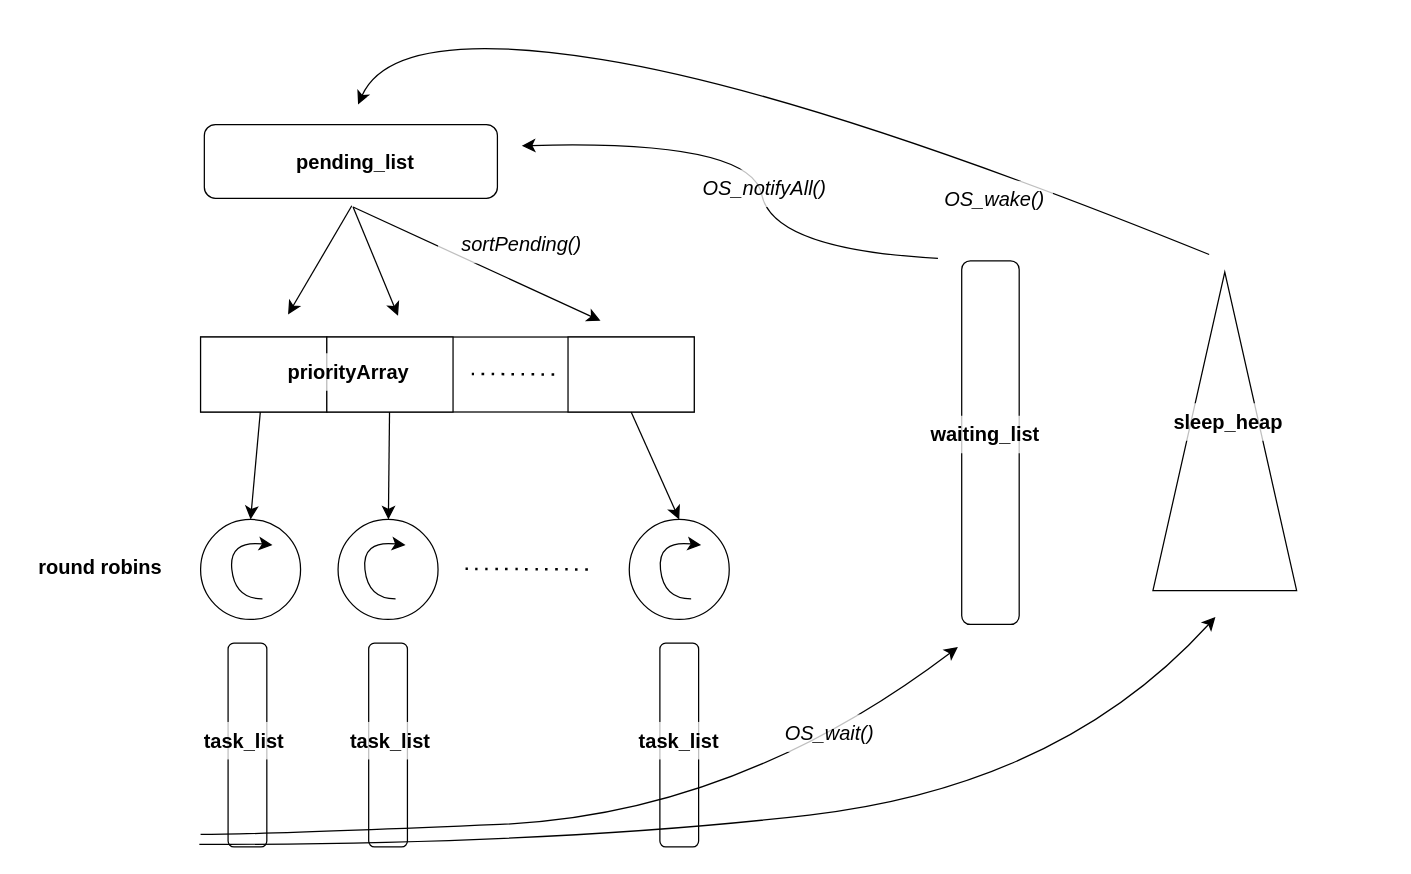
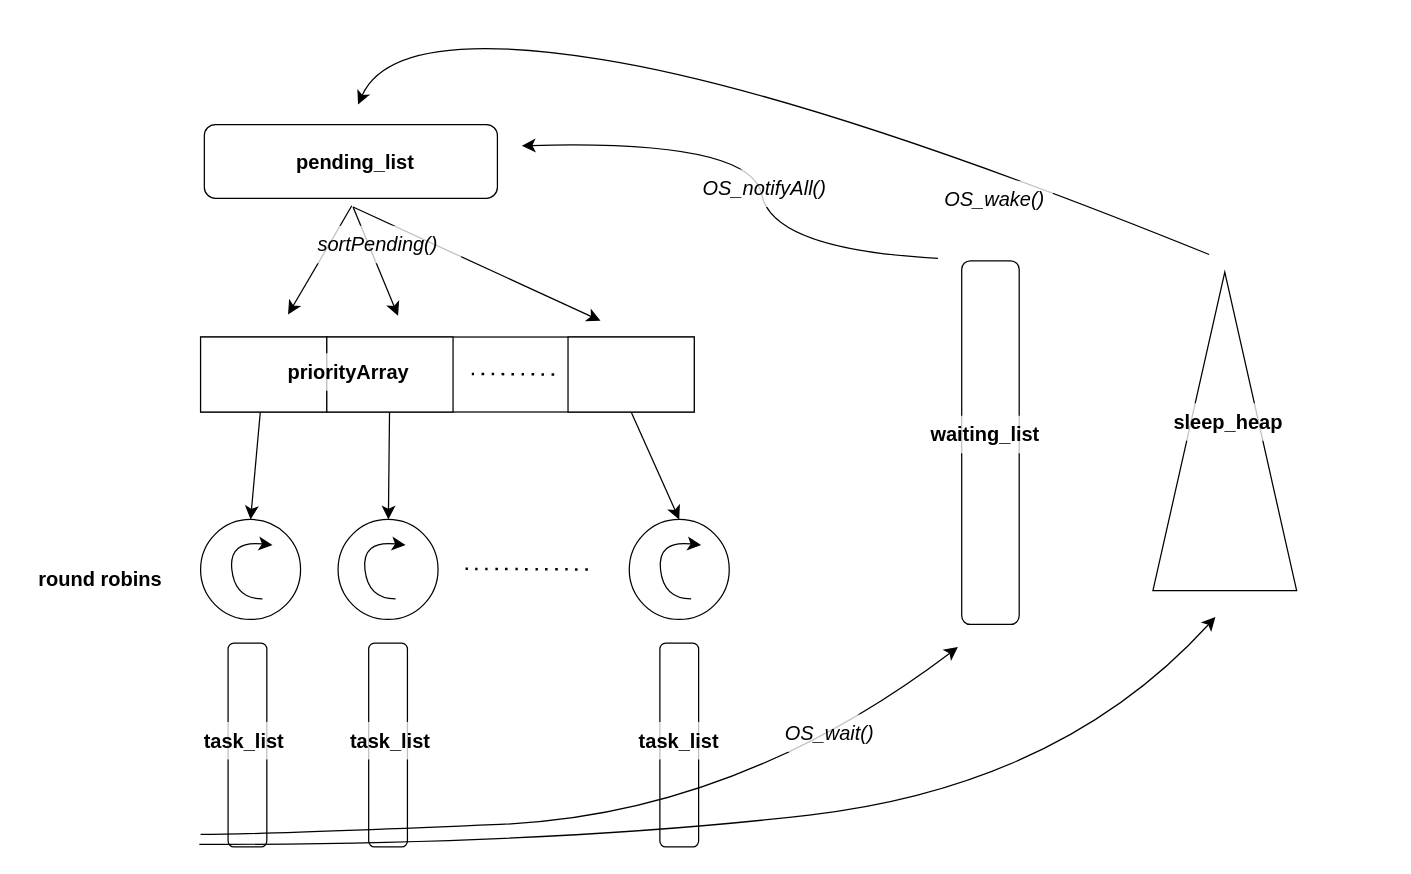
node "sortPending()": moved (522, 244) -> (378, 244)
node "round robins": size 150x38 -> 150x63
